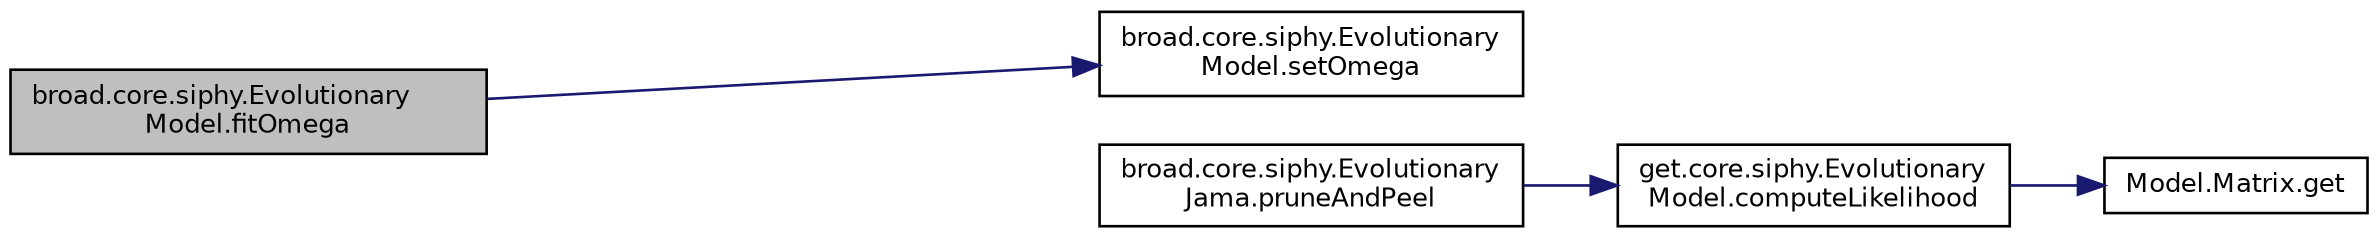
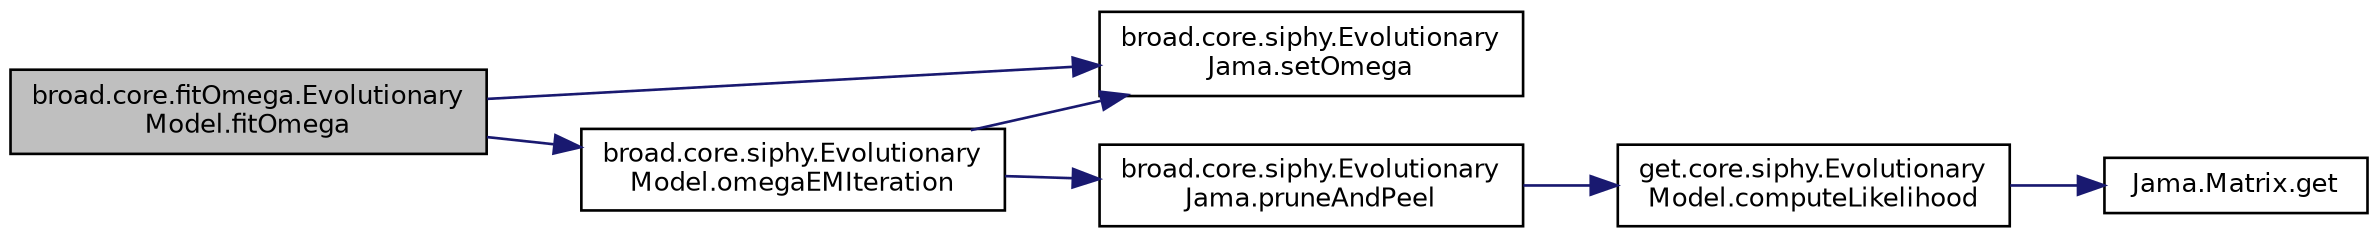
node "broad.core.siphy.Evolutionary Model.setOmega": label "broad.core.siphy.Evolutionary Model.setOmega" -> "broad.core.siphy.Evolutionary Jama.setOmega"
node "broad.core.siphy.Evolutionary Model.fitOmega": label "broad.core.siphy.Evolutionary Model.fitOmega" -> "broad.core.fitOmega.Evolutionary Model.fitOmega"
node "broad.core.siphy.Evolutionary Model.omegaEMIteration": added
node "Model.Matrix.get": label "Model.Matrix.get" -> "Jama.Matrix.get"
